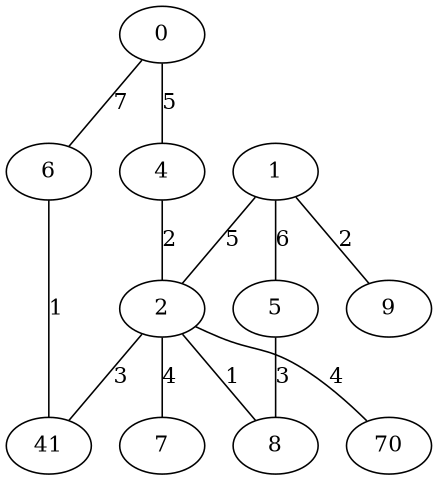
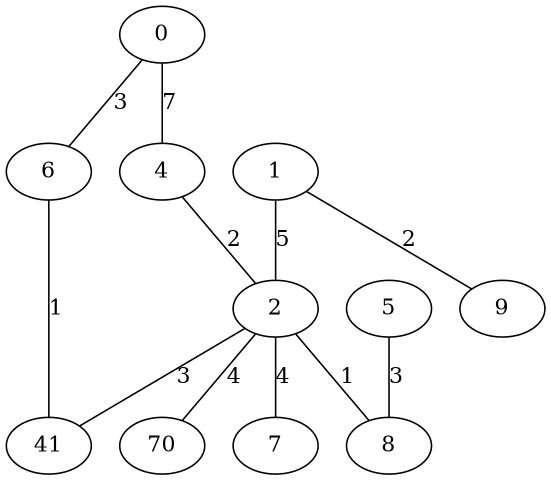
edge "0" -- "6": label "7" -> "3"
edge "0" -- "4": label "5" -> "7"
edge "1" -- "5": removed, label "6"
